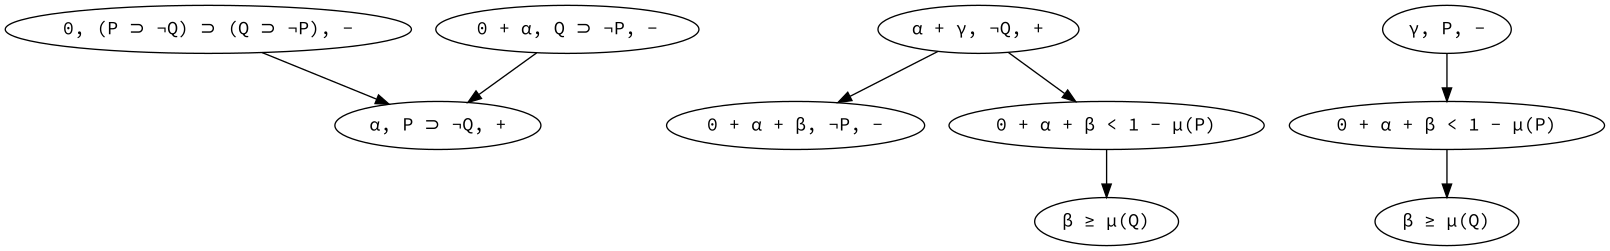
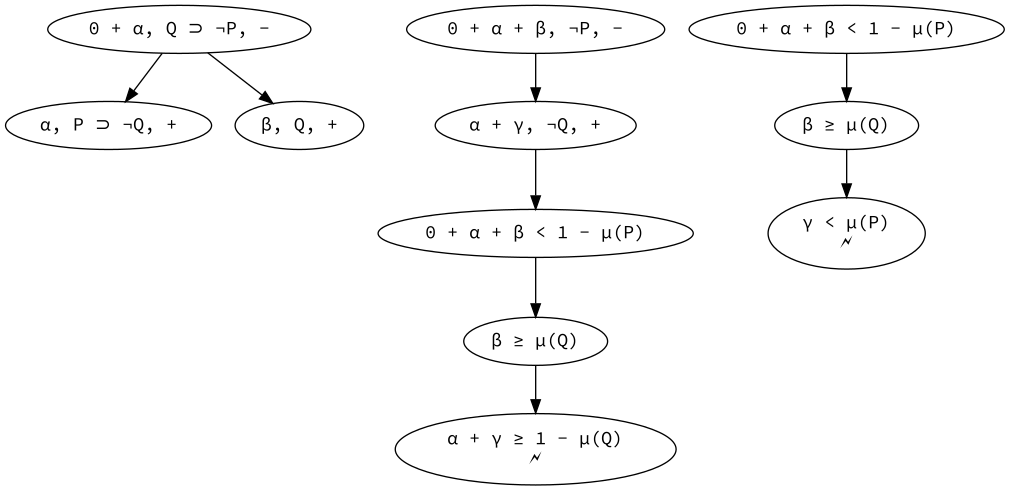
node "0, (P ⊃ ¬Q) ⊃ (Q ⊃ ¬P), -": removed
node "γ, P, -": removed
edge "α + γ, ¬Q, +" -> "0 + α + β, ¬P, -": reversed
node "β, Q, +": added
node "γ < µ(P) 🗲": added
node "α + γ ≥ 1 - µ(Q) 🗲": added
